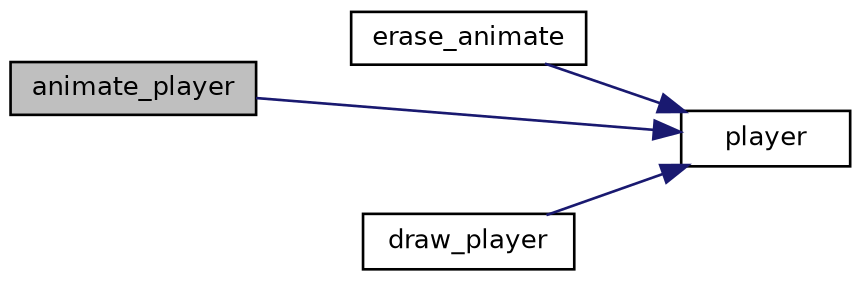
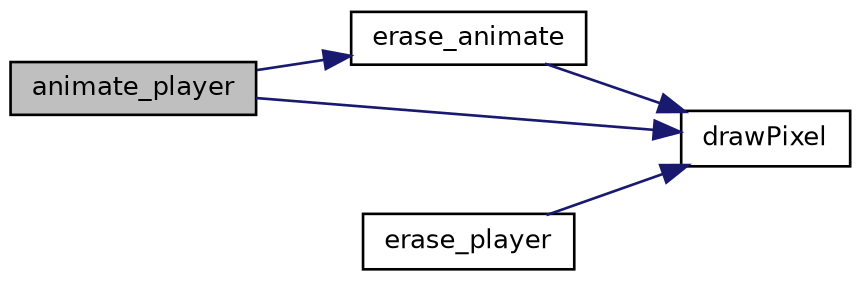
edge "animate_player" -> "erase_animate": added
node "player": label "player" -> "drawPixel"
node "draw_player": label "draw_player" -> "erase_player"
